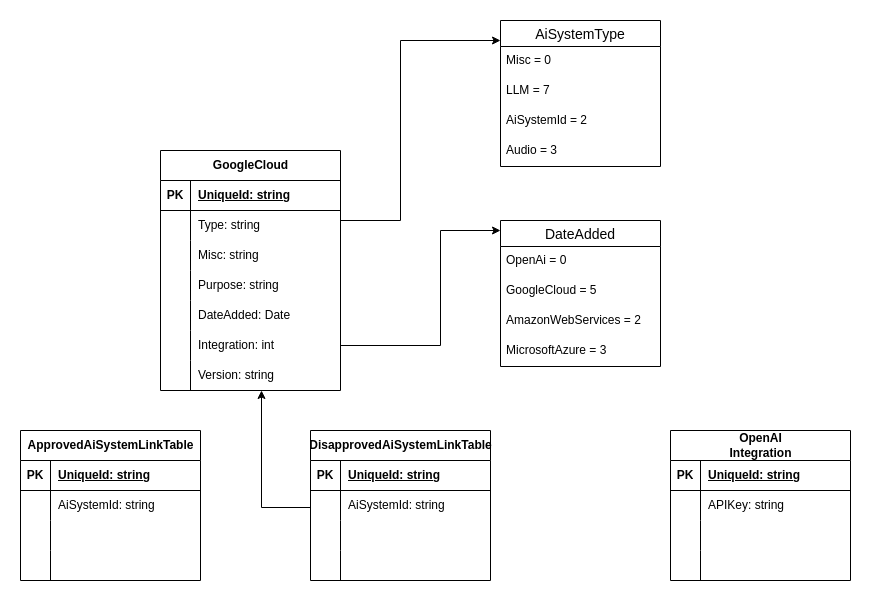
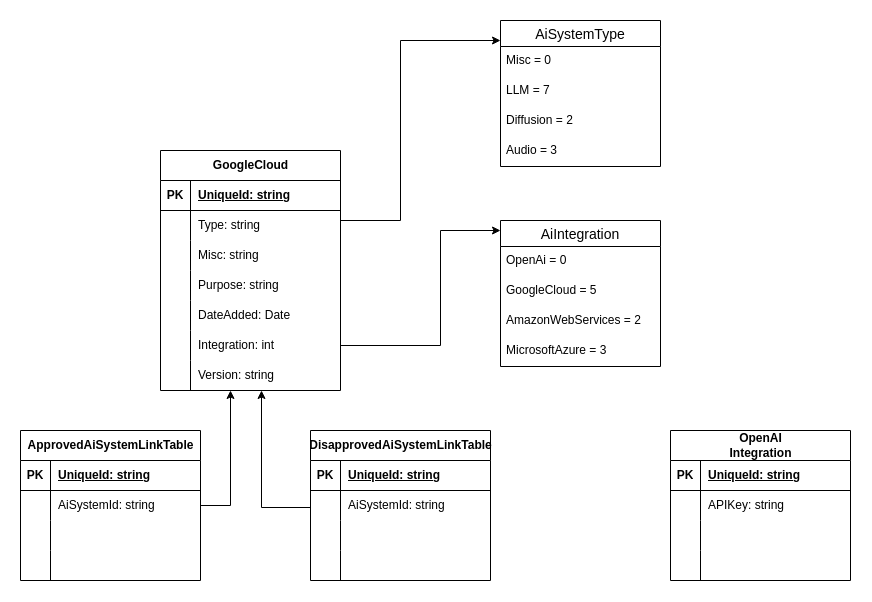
node "AiSystemId = 2": label "AiSystemId = 2" -> "Diffusion = 2"
node "DateAdded": label "DateAdded" -> "AiIntegration"
edge "ApprovedAiSystemLinkTable" -> "GoogleCloud": added
